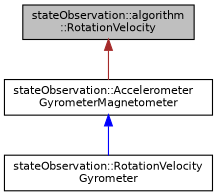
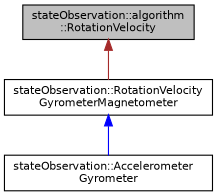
node "stateObservation::Accelerometer GyrometerMagnetometer": label "stateObservation::Accelerometer GyrometerMagnetometer" -> "stateObservation::RotationVelocity GyrometerMagnetometer"
node "stateObservation::RotationVelocity Gyrometer": label "stateObservation::RotationVelocity Gyrometer" -> "stateObservation::Accelerometer Gyrometer"
